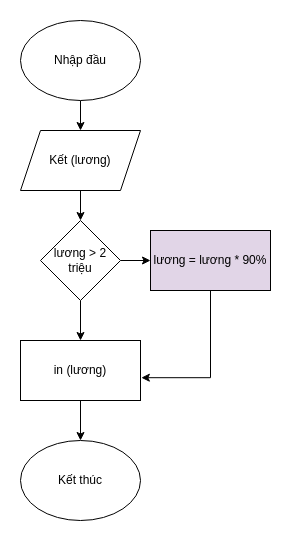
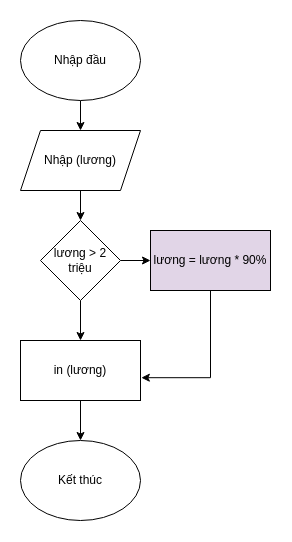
node "Kết (lương)": label "Kết (lương)" -> "Nhập (lương)"
